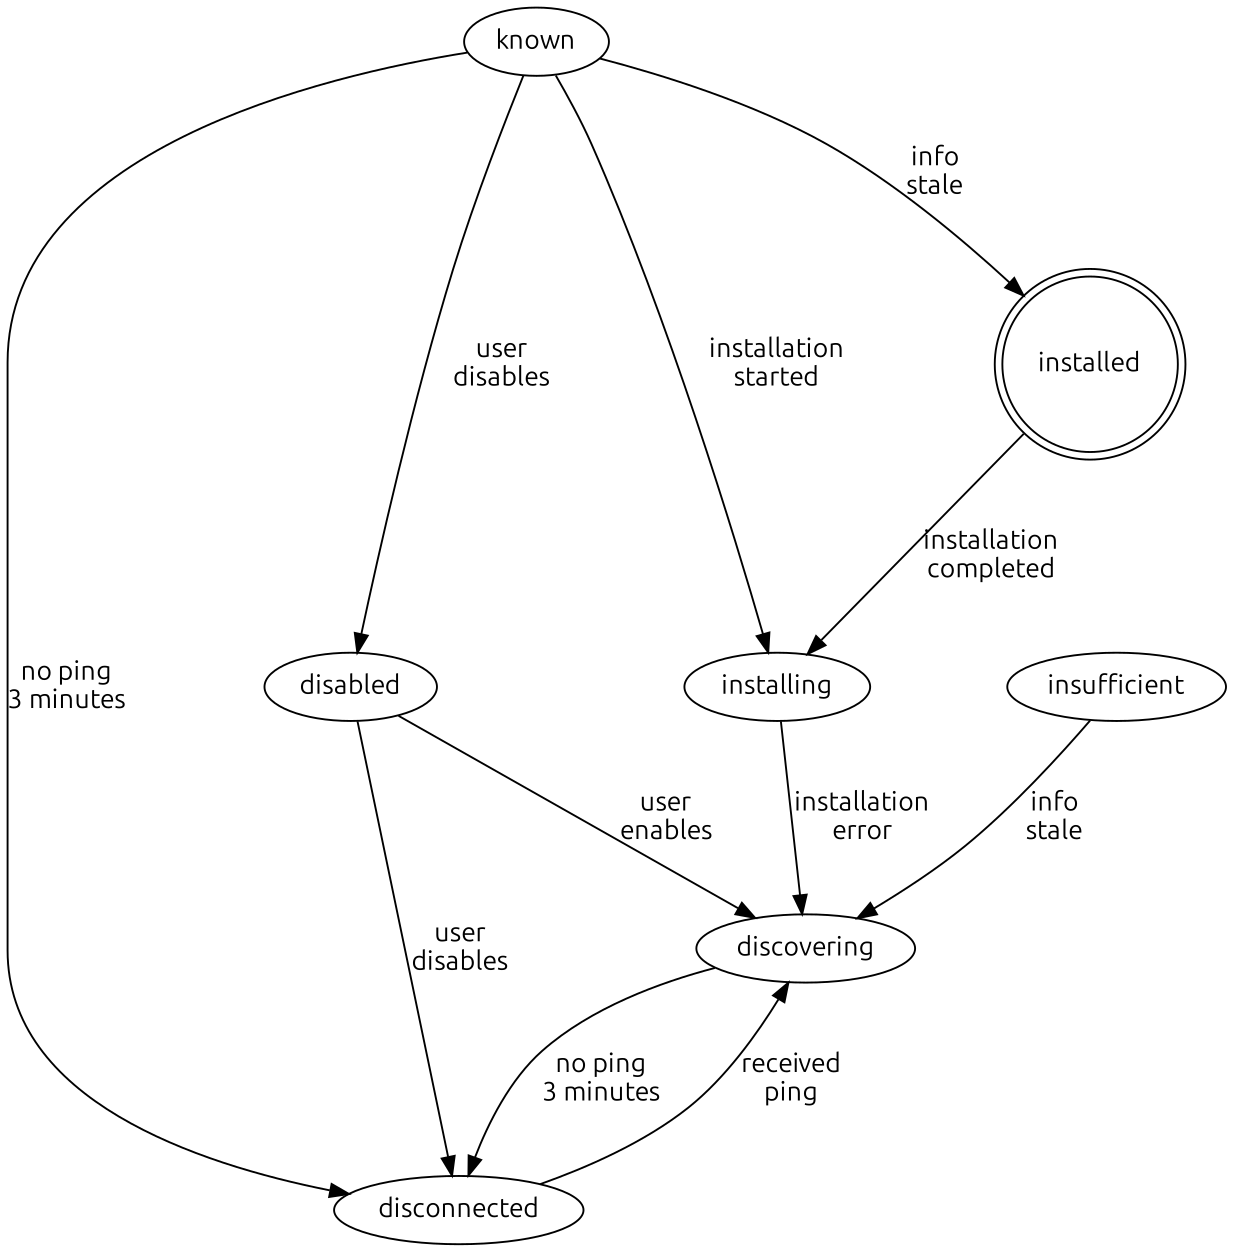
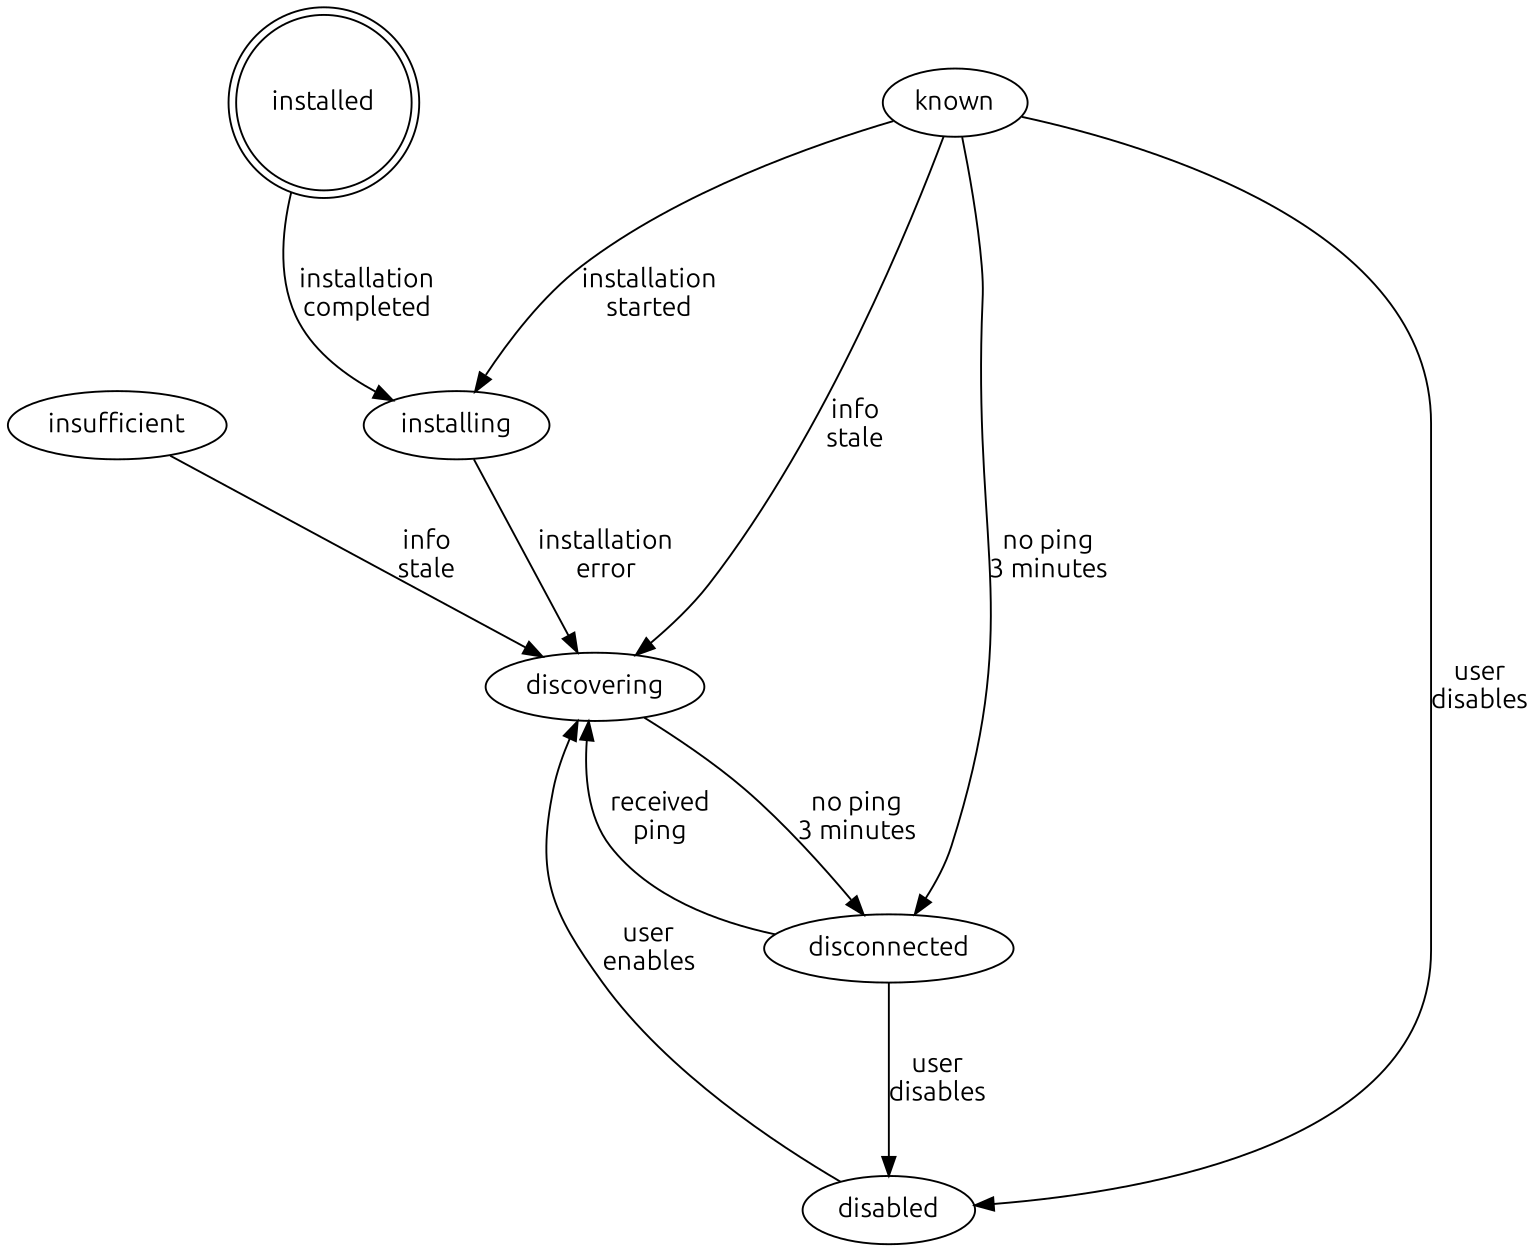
edge "known" -> "installed": now "known" -> "discovering"
edge "disabled" -> "disconnected": reversed
